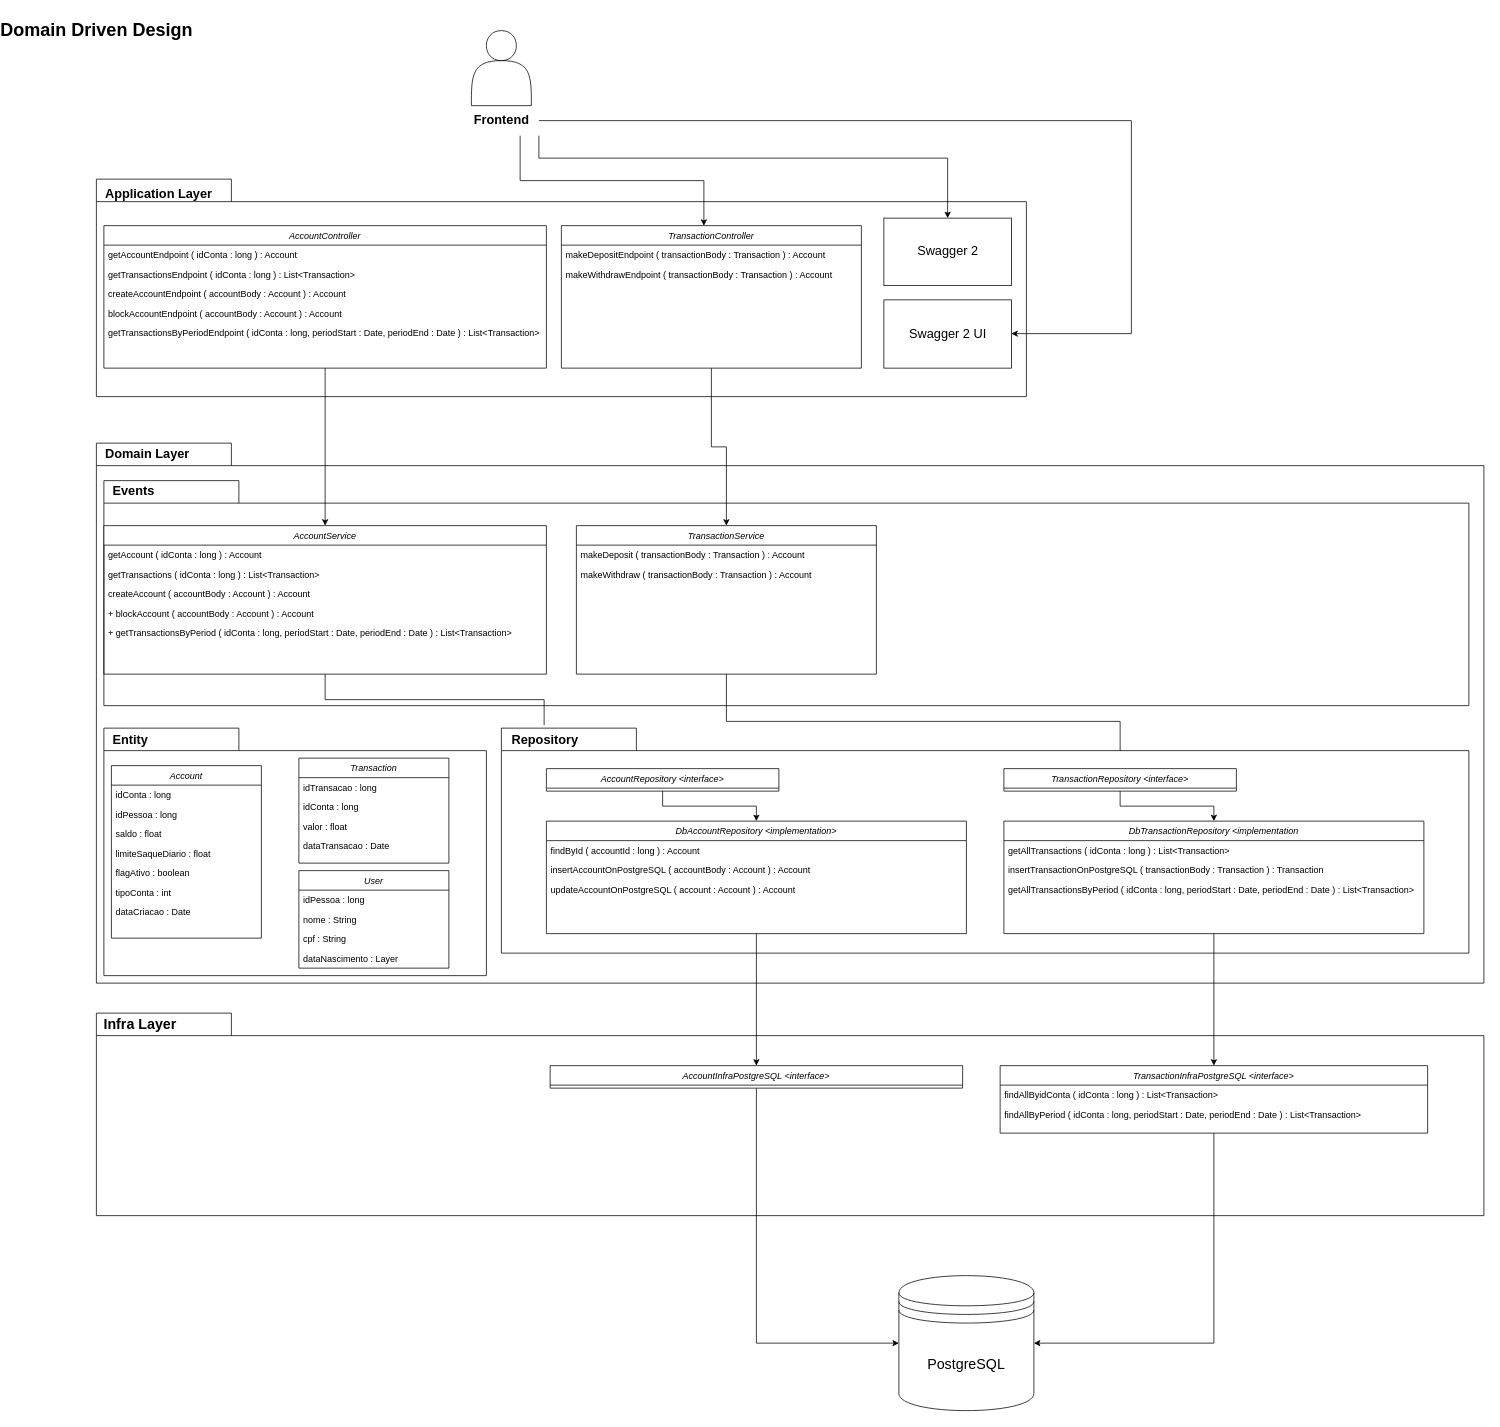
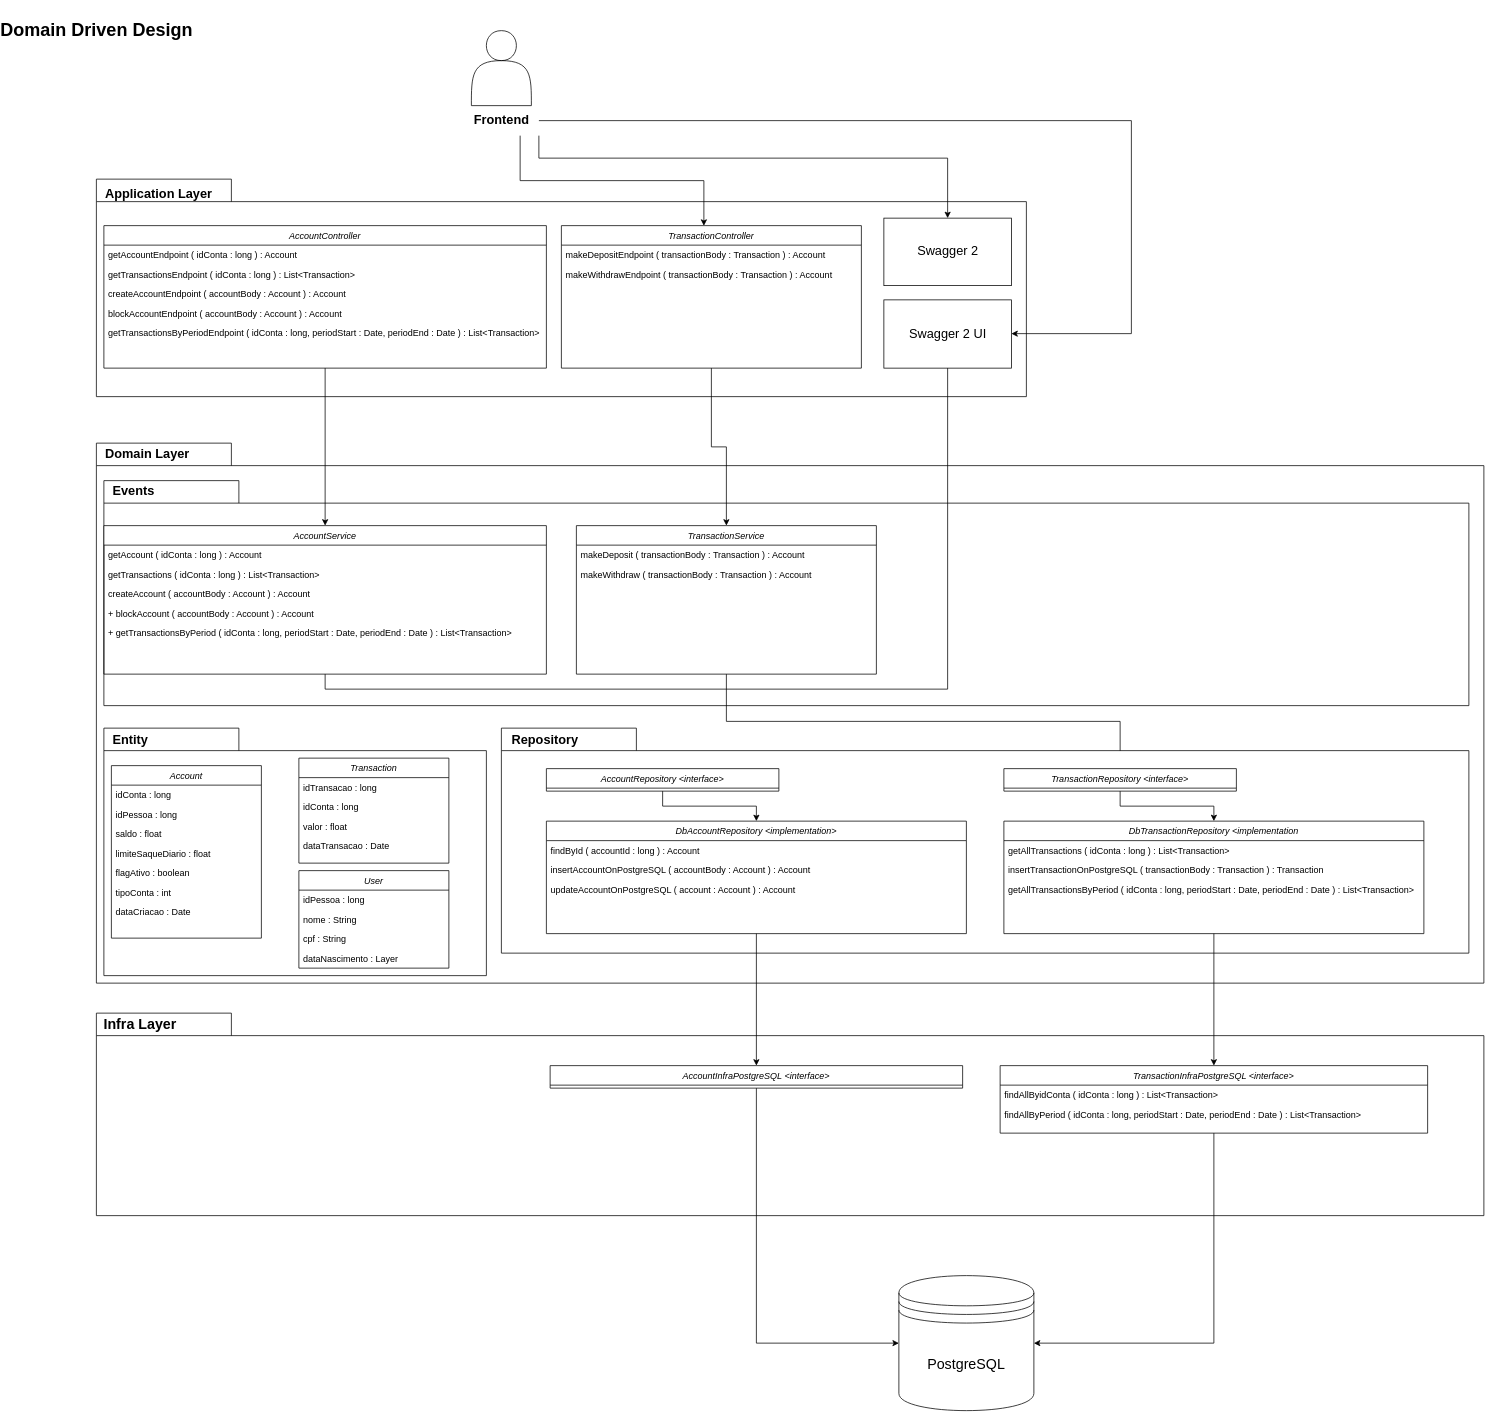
edge "AccountService" -- "Repository": now "AccountService" -- "Swagger 2 UI"
